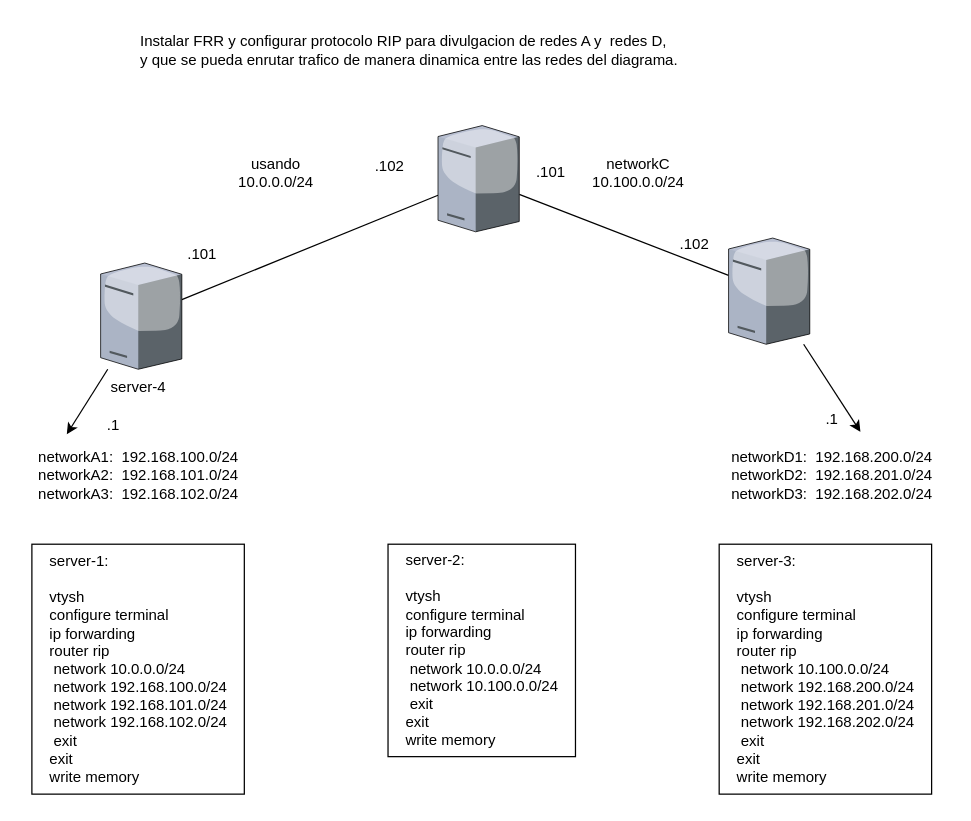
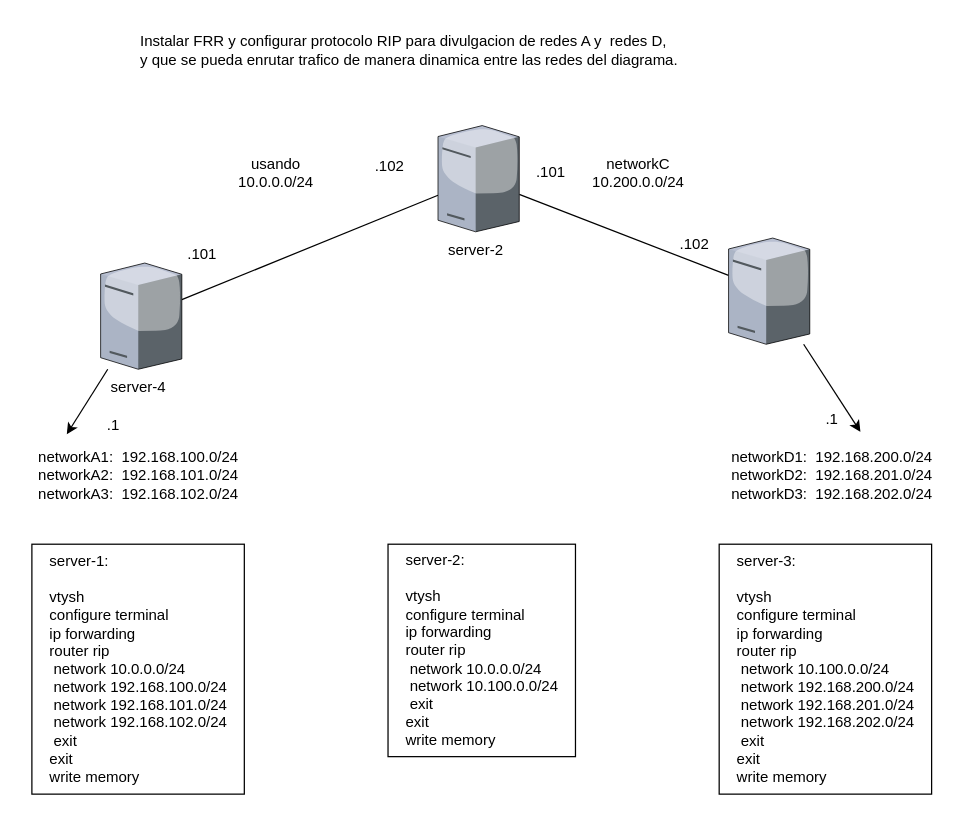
node "networkC 10.100.0.0/24": label "networkC 10.100.0.0/24" -> "networkC 10.200.0.0/24"
node "server-2": added
